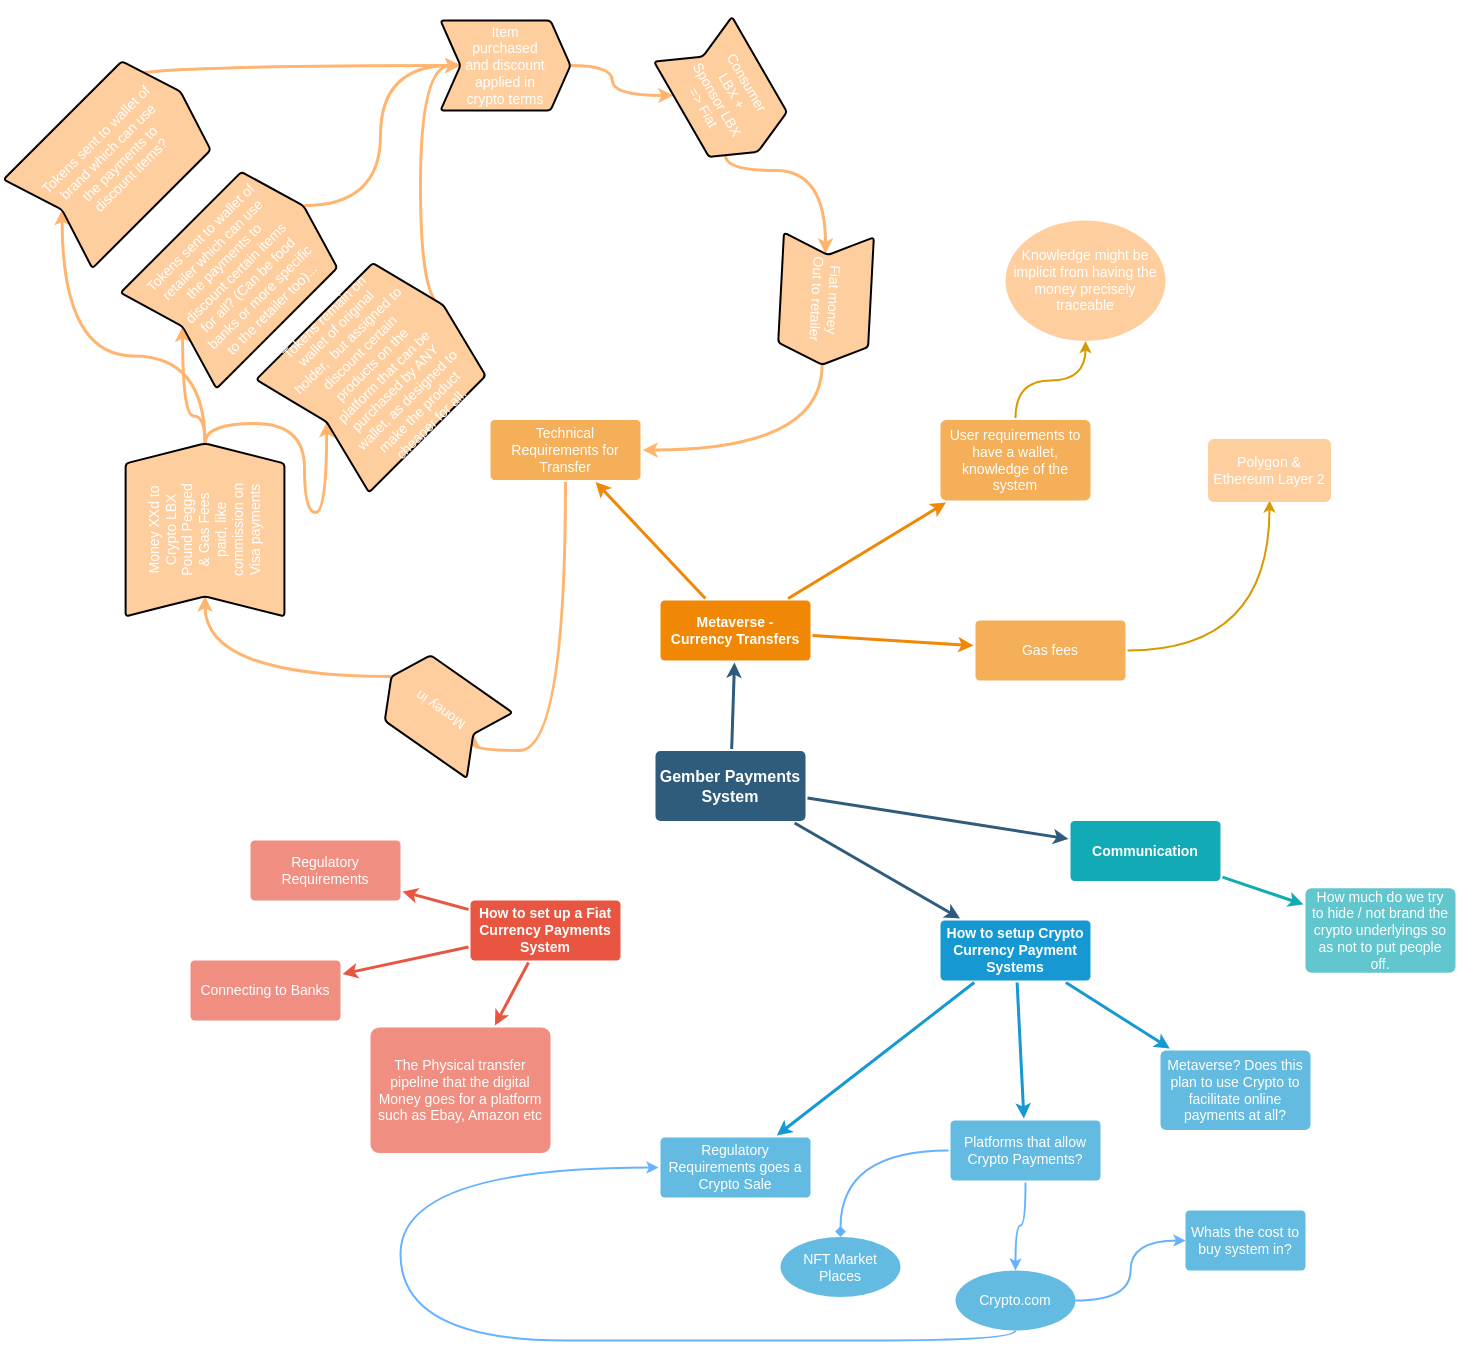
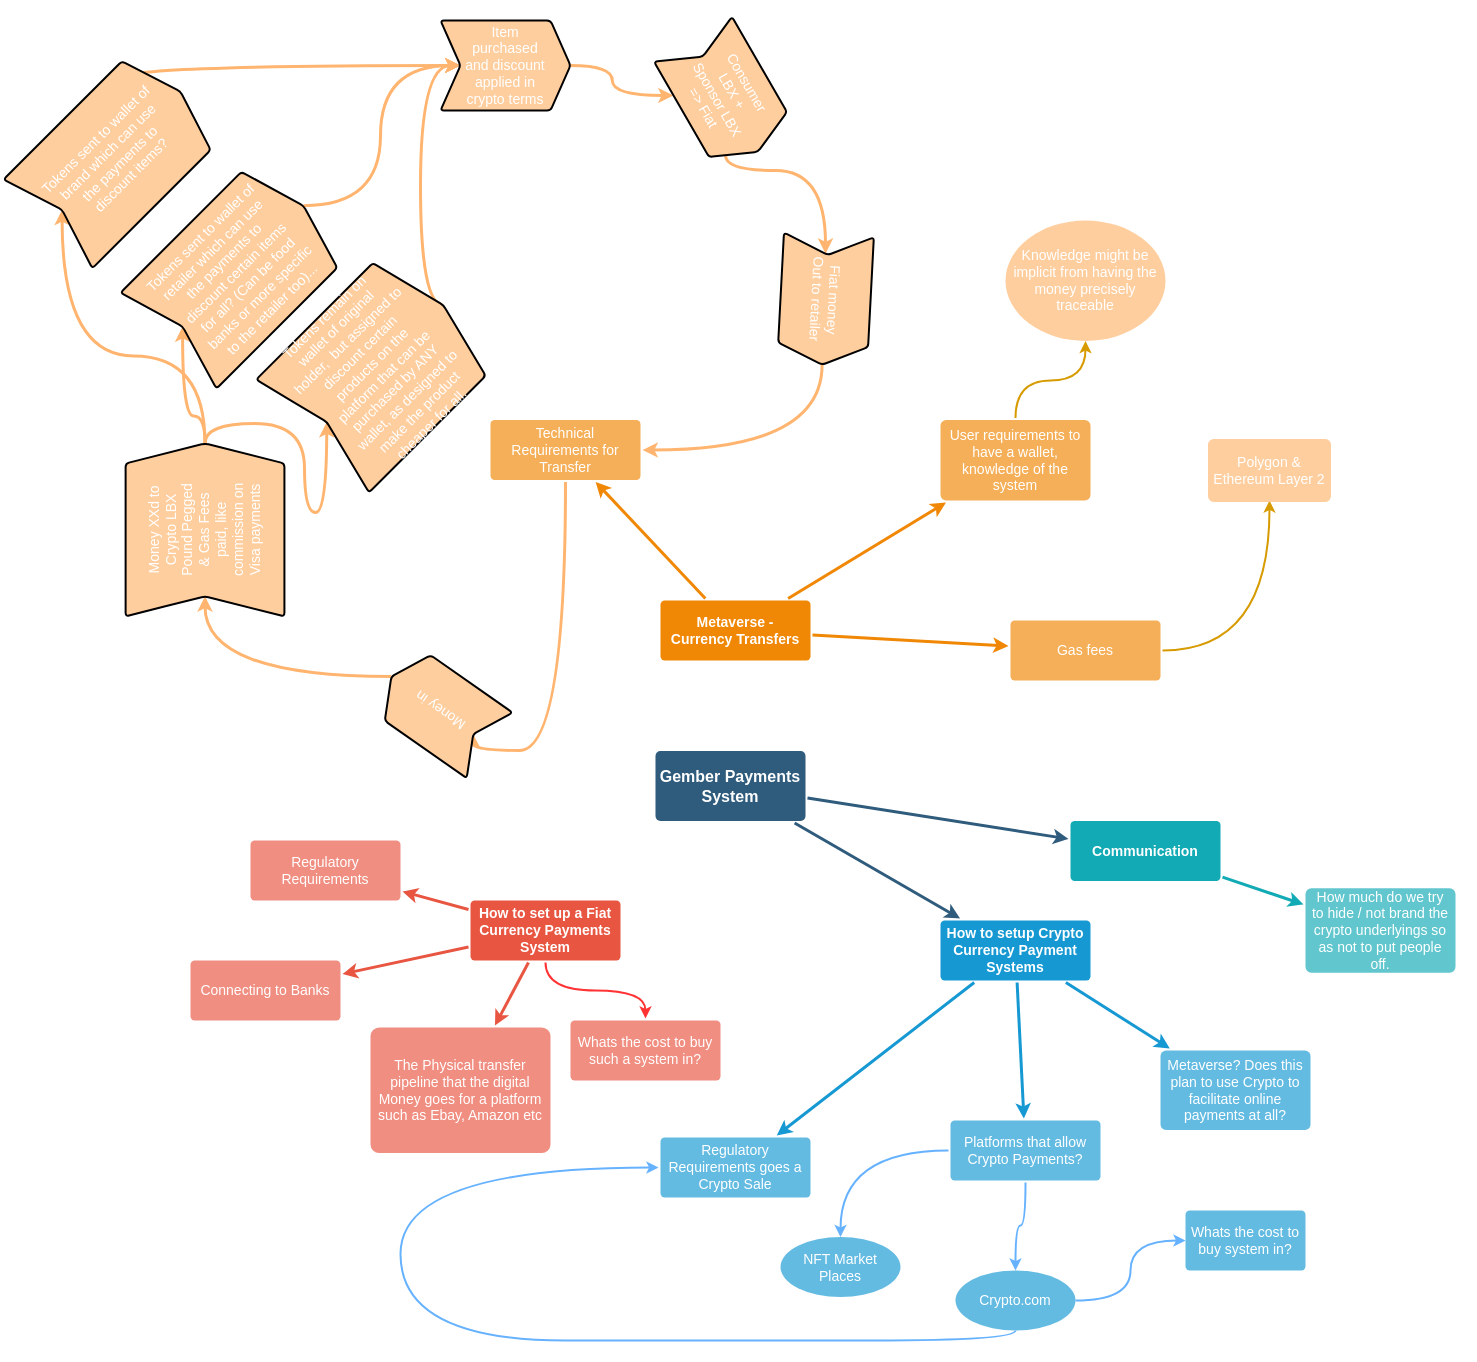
node "Gas fees": moved (1051, 651) -> (1086, 651)
edge "Gember Payments System" -> "Metaverse - Currency Transfers": removed
edge "How to set up a Fiat Currency Payments System" -> "Whats the cost to buy such a system in?": added
node "Whats the cost to buy such a system in?": added
edge "Platforms that allow Crypto Payments?" -> "NFT Market Places": arrowhead diamond -> classic
